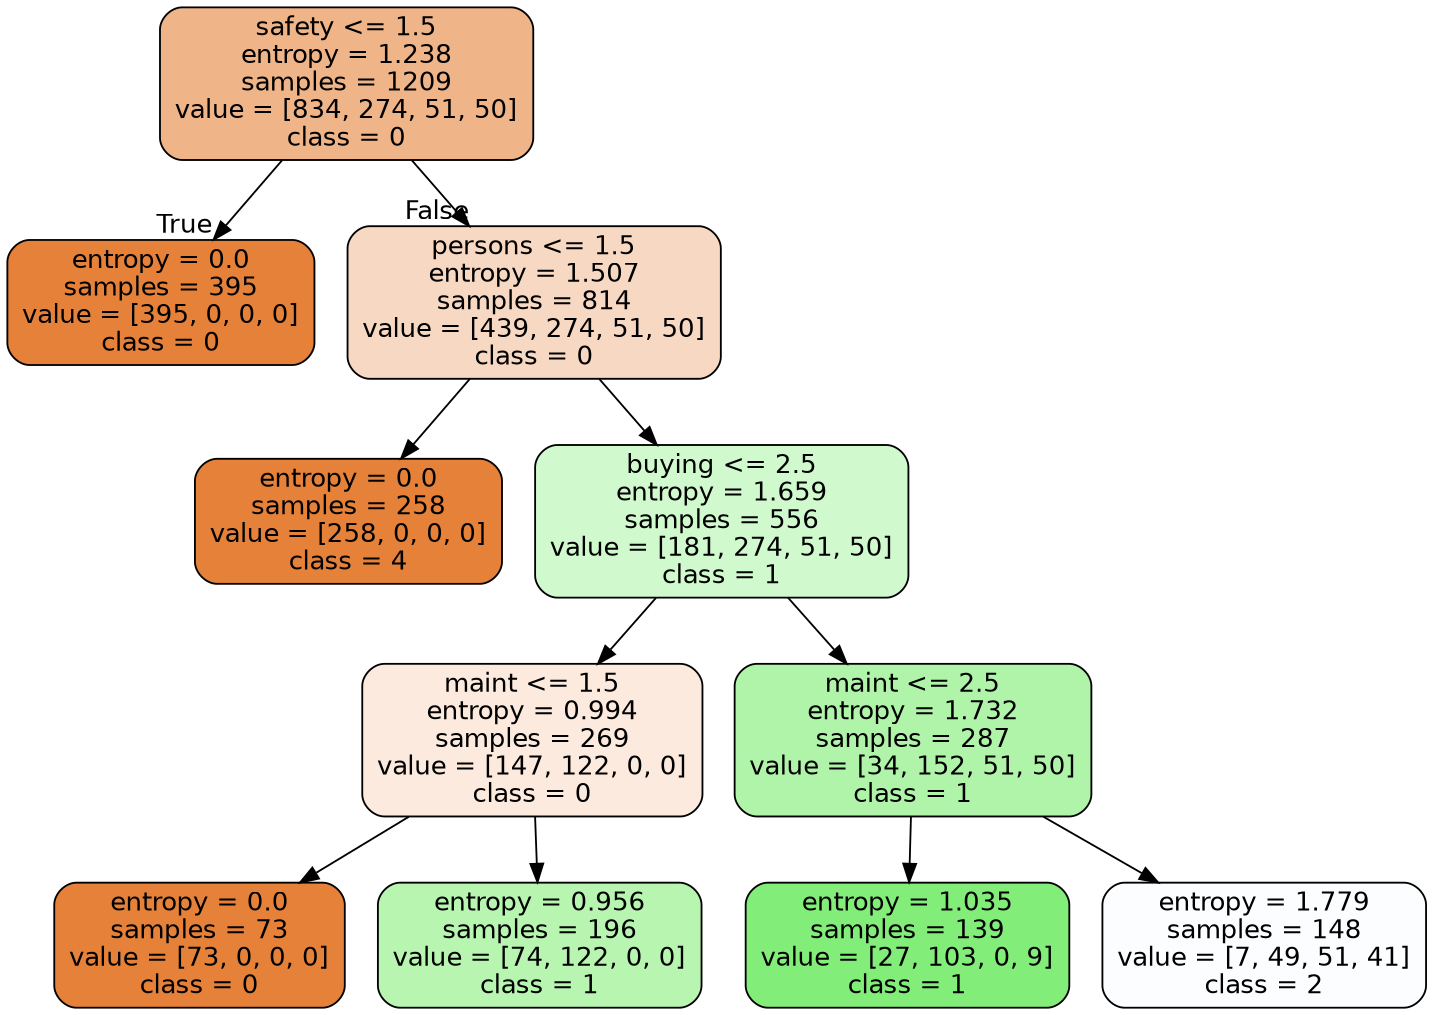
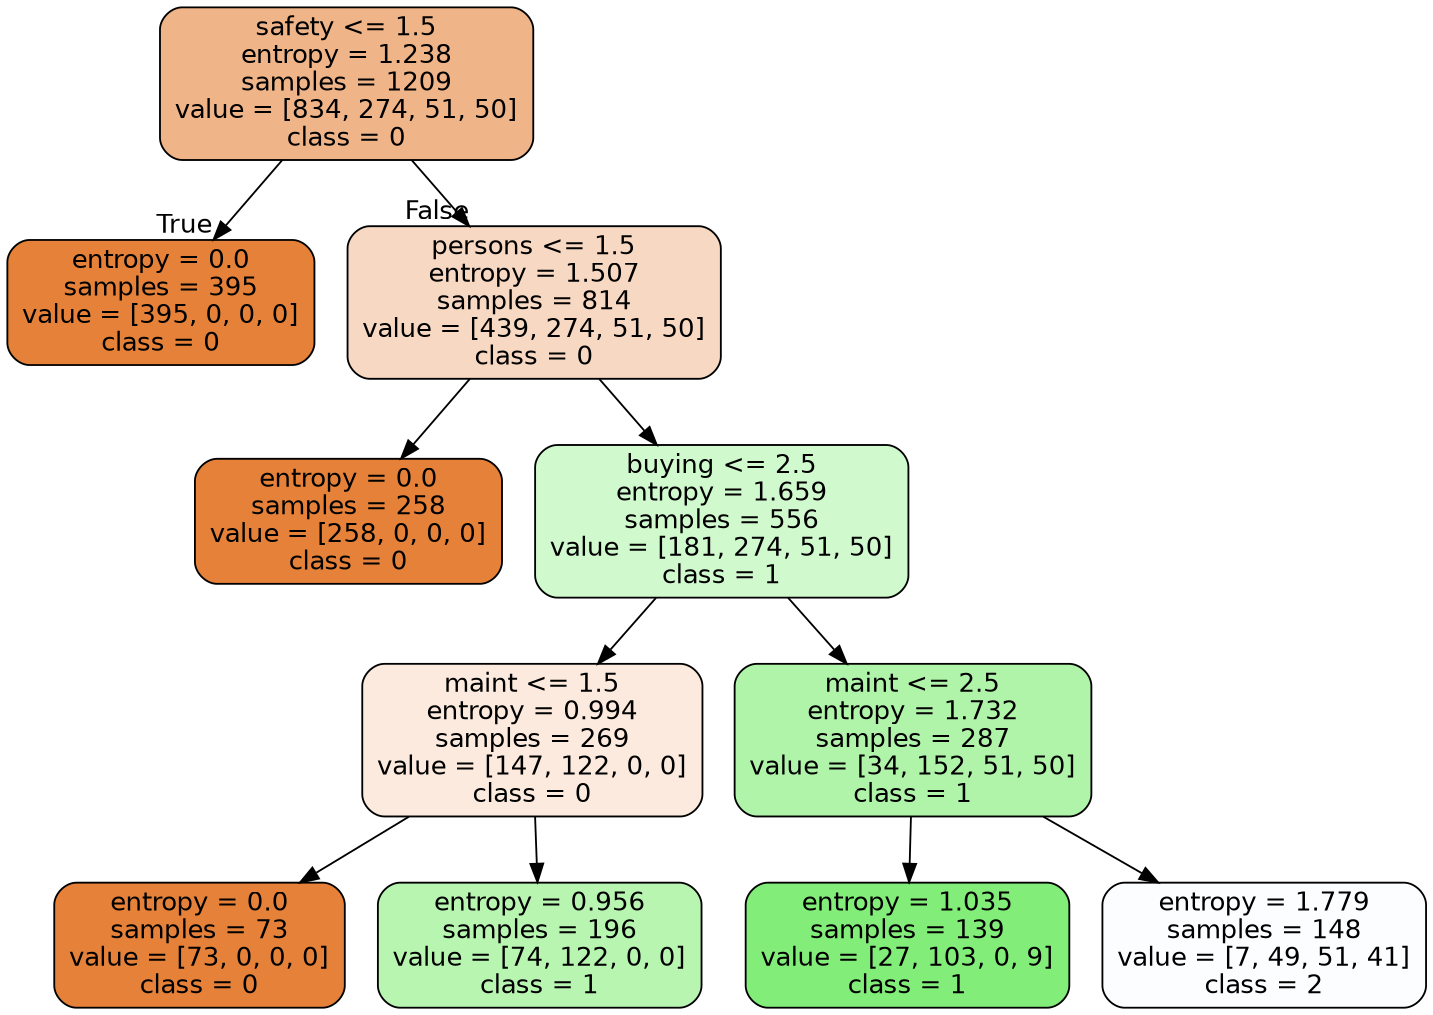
node "entropy = 0.0 samples = 258 value = [258, 0, 0, 0] class = 4": label "entropy = 0.0 samples = 258 value = [258, 0, 0, 0] class = 4" -> "entropy = 0.0 samples = 258 value = [258, 0, 0, 0] class = 0"
